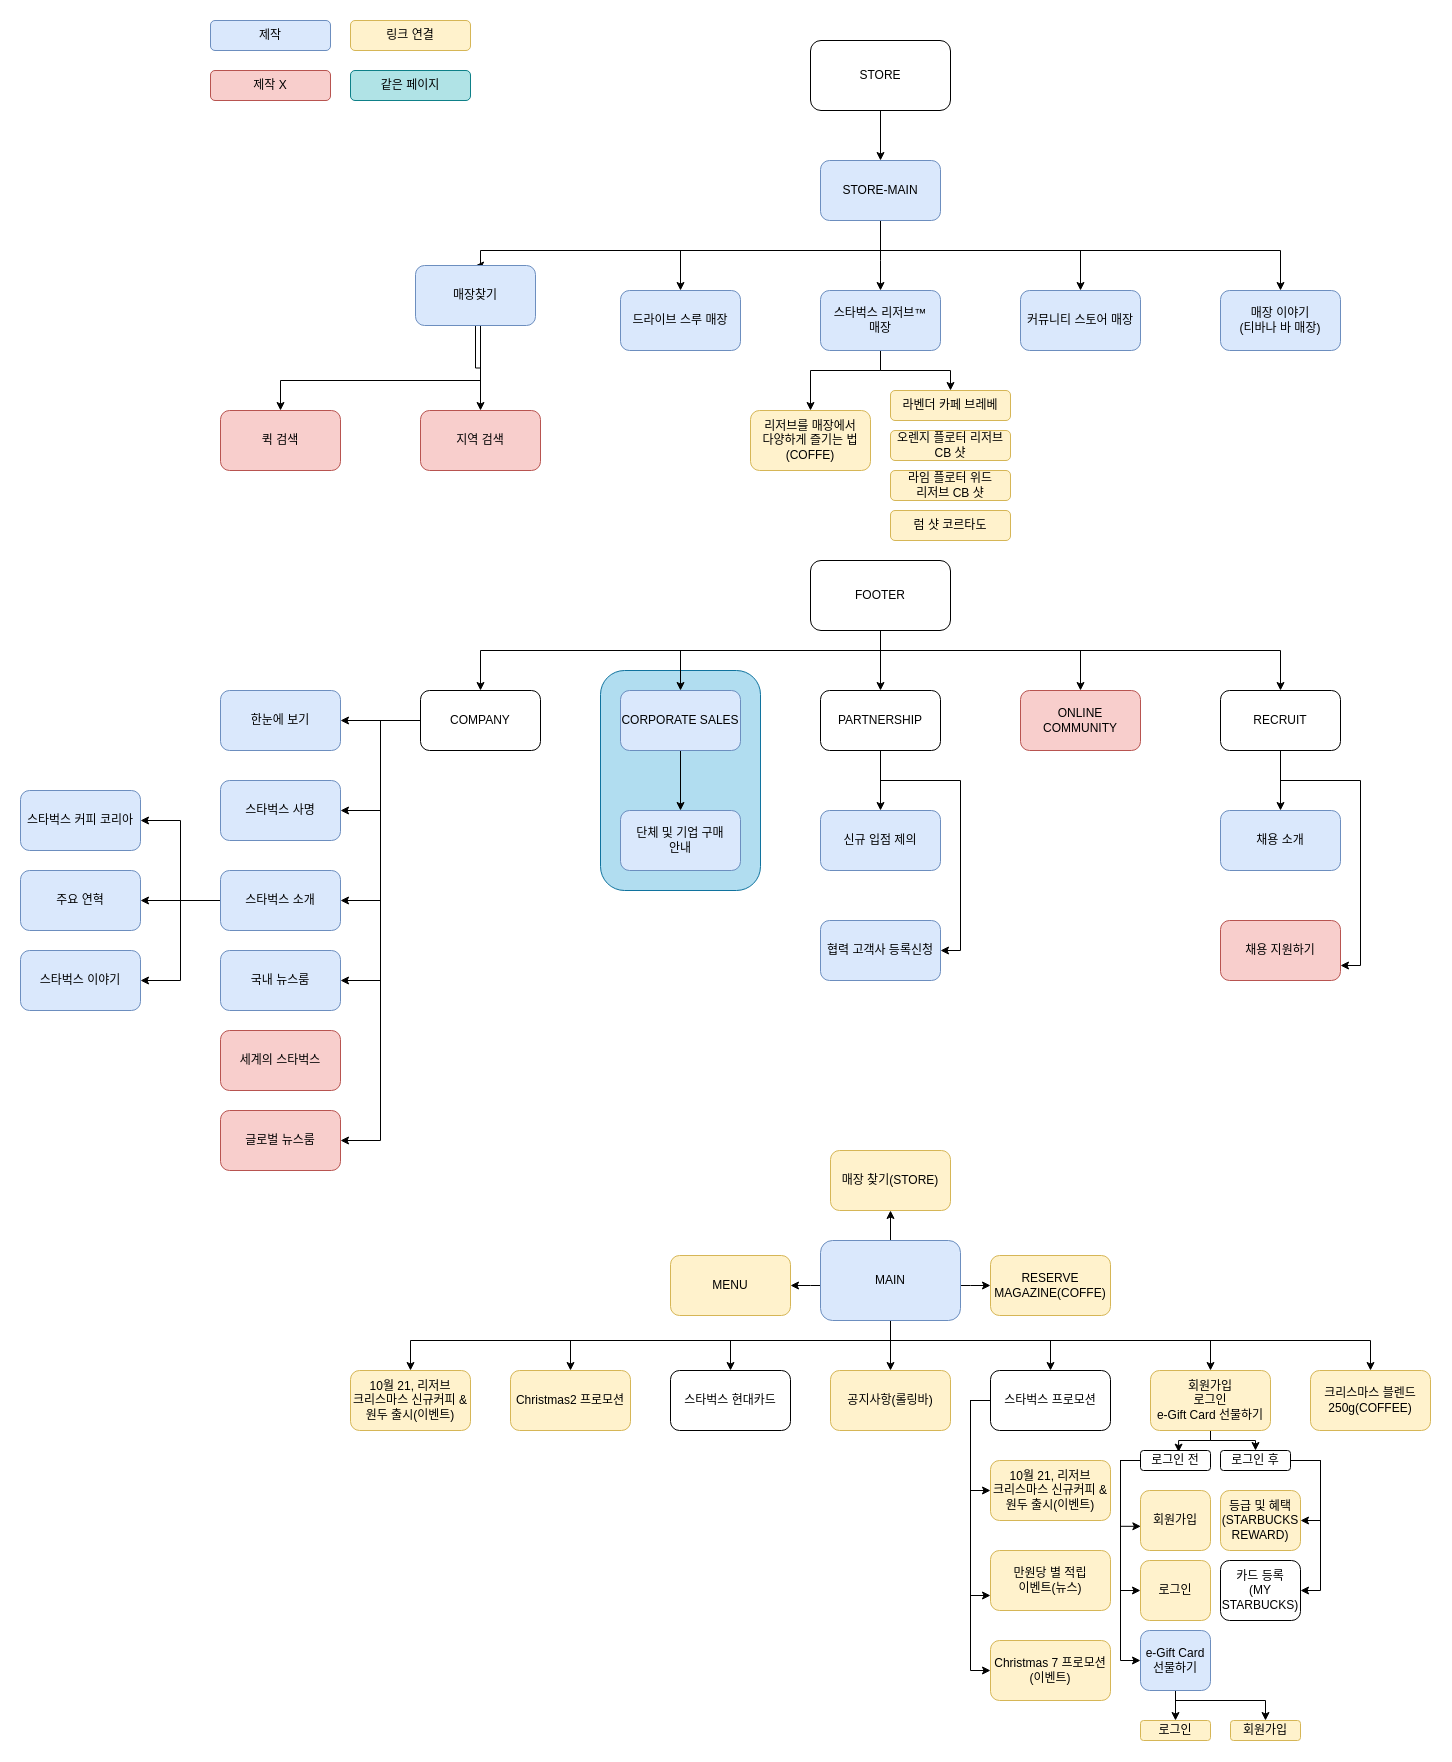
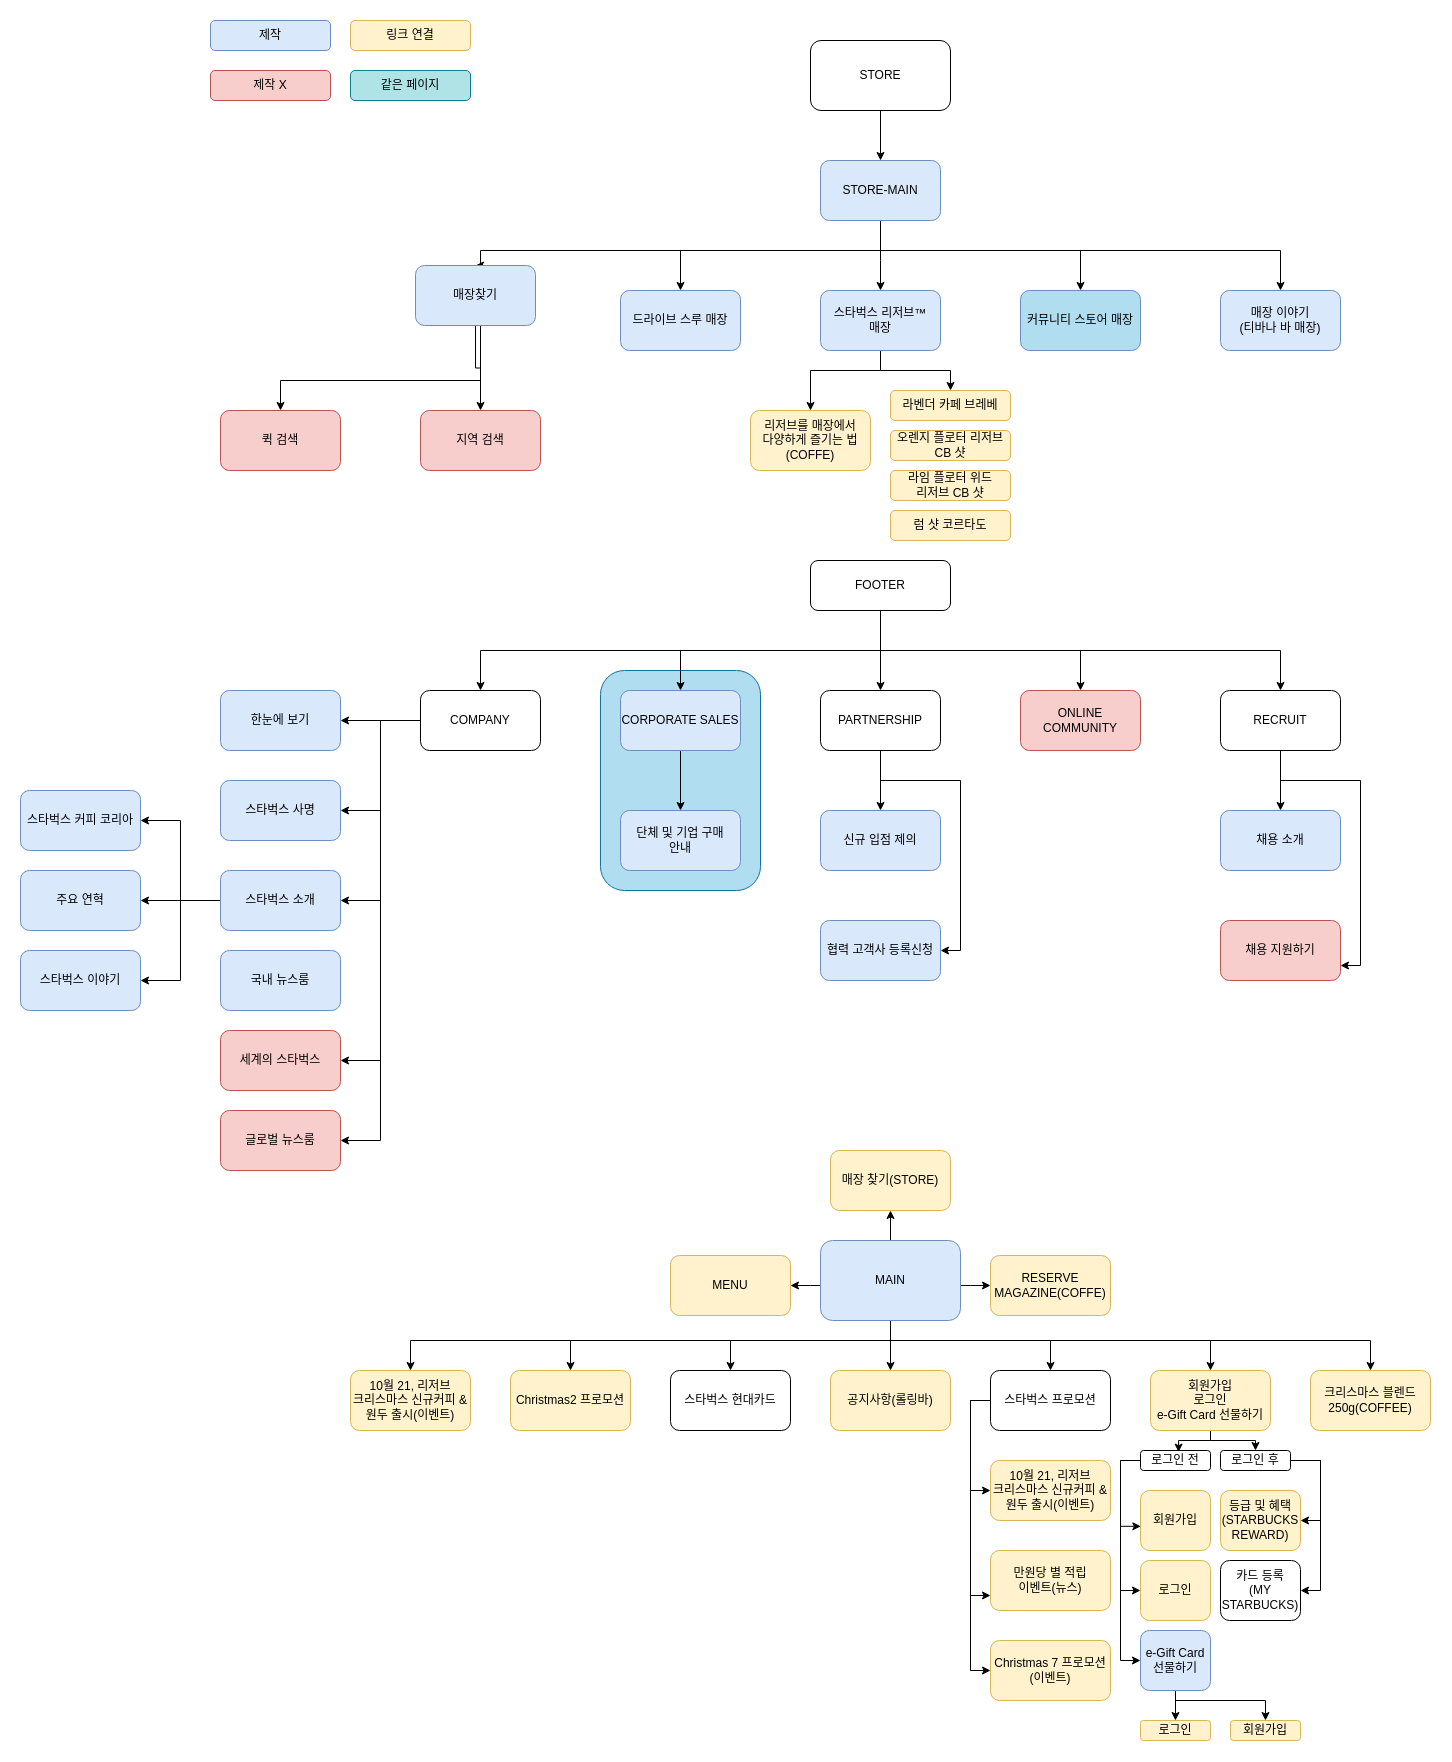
node "커뮤니티 스토어 매장": fillcolor #dae8fc -> #b1ddf0
node "FOOTER": size 140x70 -> 140x50
edge "COMPANY" -> "국내 뉴스룸": removed
edge "COMPANY" -> "세계의 스타벅스": added
